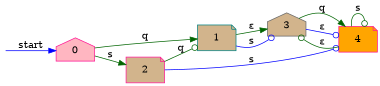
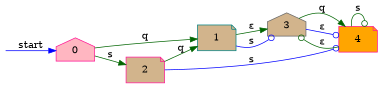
edge "2" -> "1": arrowhead odot -> normal
